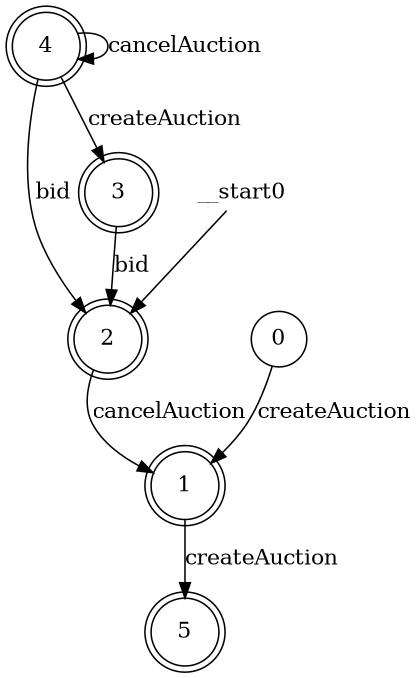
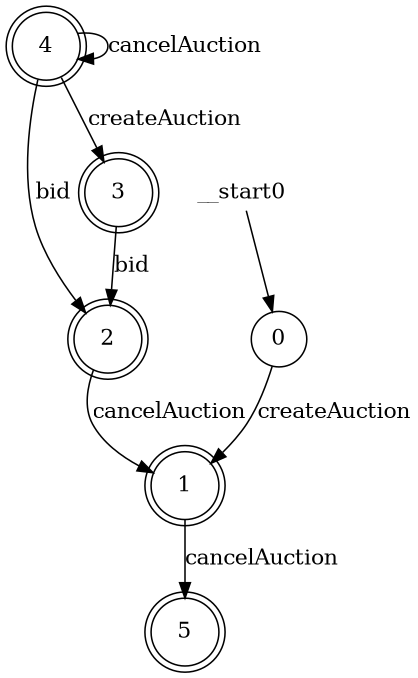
edge "__start0" -> "2": now "__start0" -> "0"
edge "1" -> "5": label "createAuction" -> "cancelAuction"
